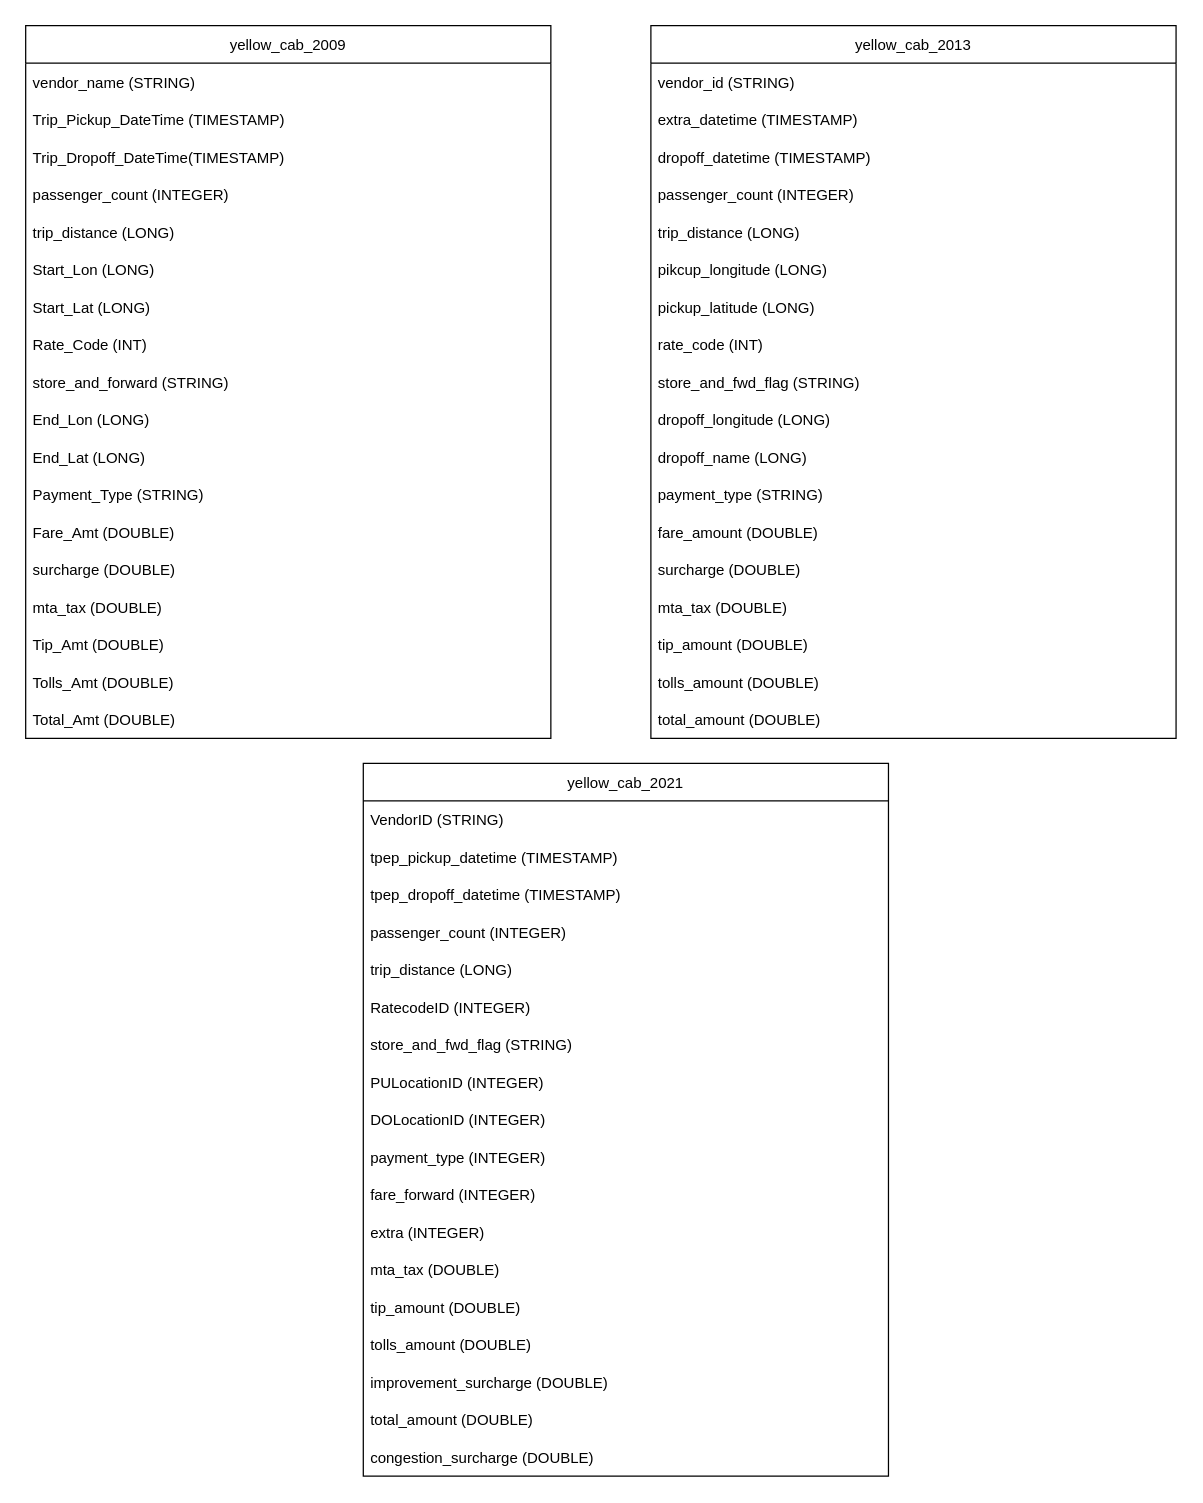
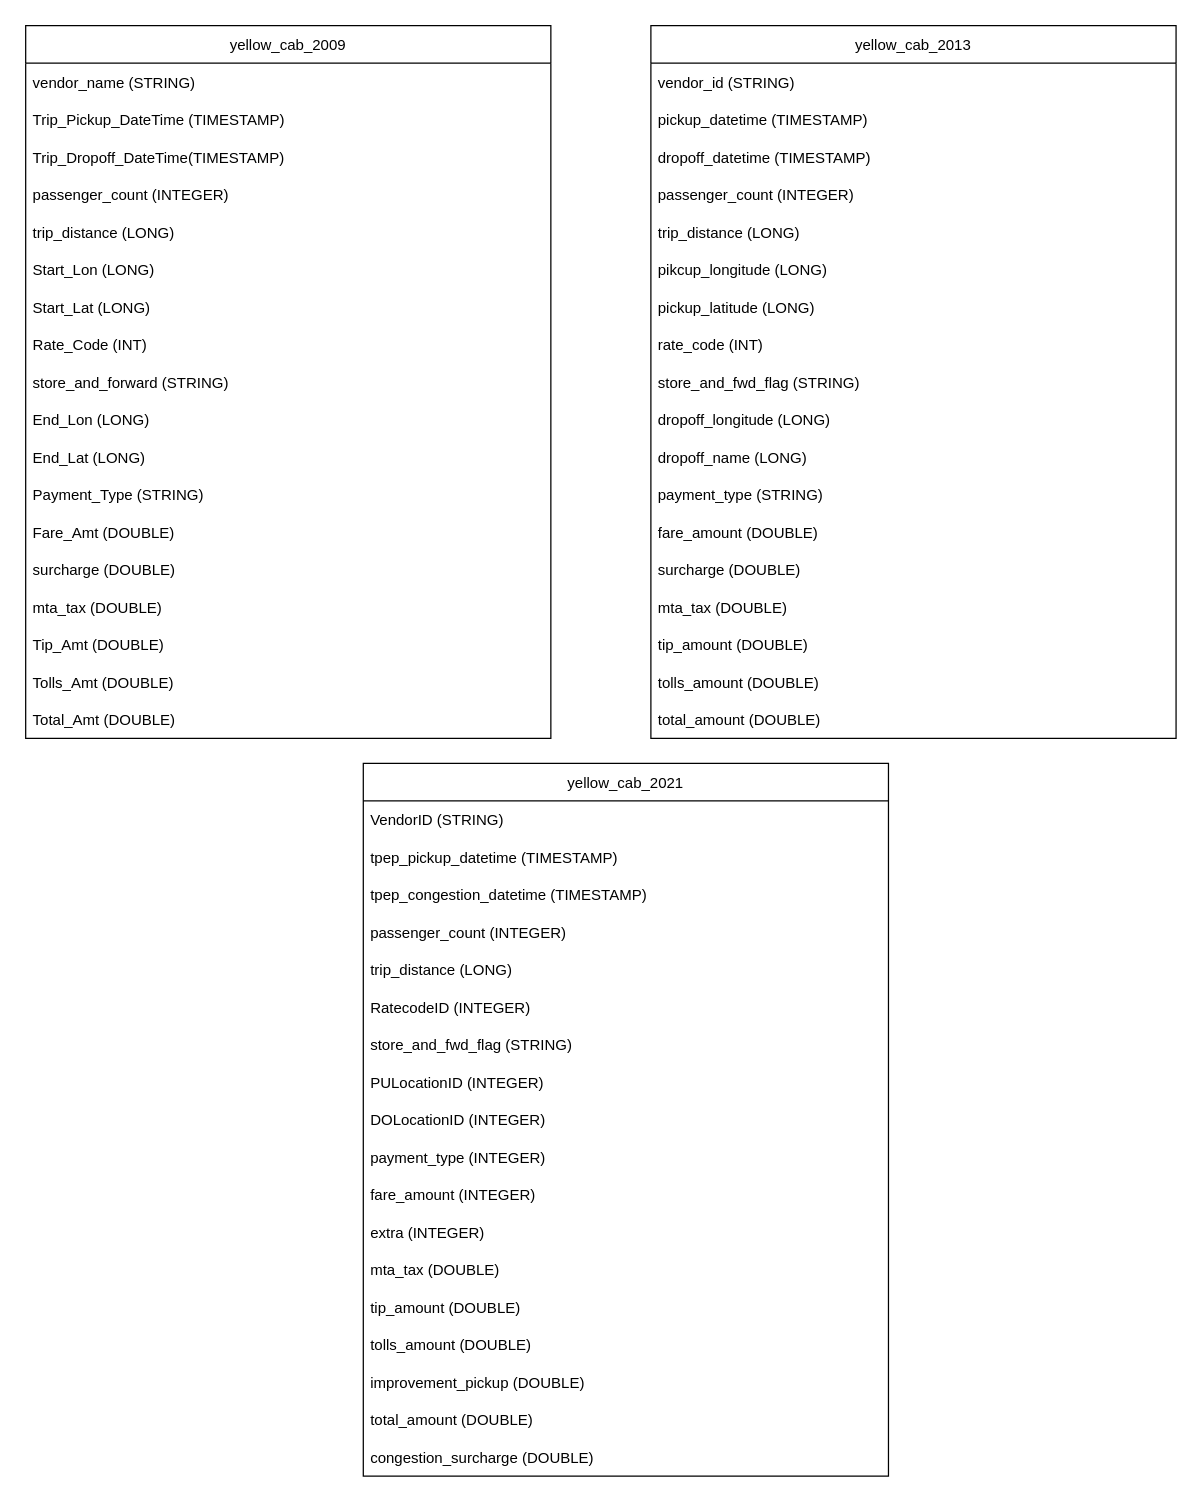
node "extra_datetime (TIMESTAMP)": label "extra_datetime (TIMESTAMP)" -> "pickup_datetime (TIMESTAMP)"
node "tpep_dropoff_datetime (TIMESTAMP)": label "tpep_dropoff_datetime (TIMESTAMP)" -> "tpep_congestion_datetime (TIMESTAMP)"
node "fare_forward (INTEGER)": label "fare_forward (INTEGER)" -> "fare_amount (INTEGER)"
node "improvement_surcharge (DOUBLE)": label "improvement_surcharge (DOUBLE)" -> "improvement_pickup (DOUBLE)"
